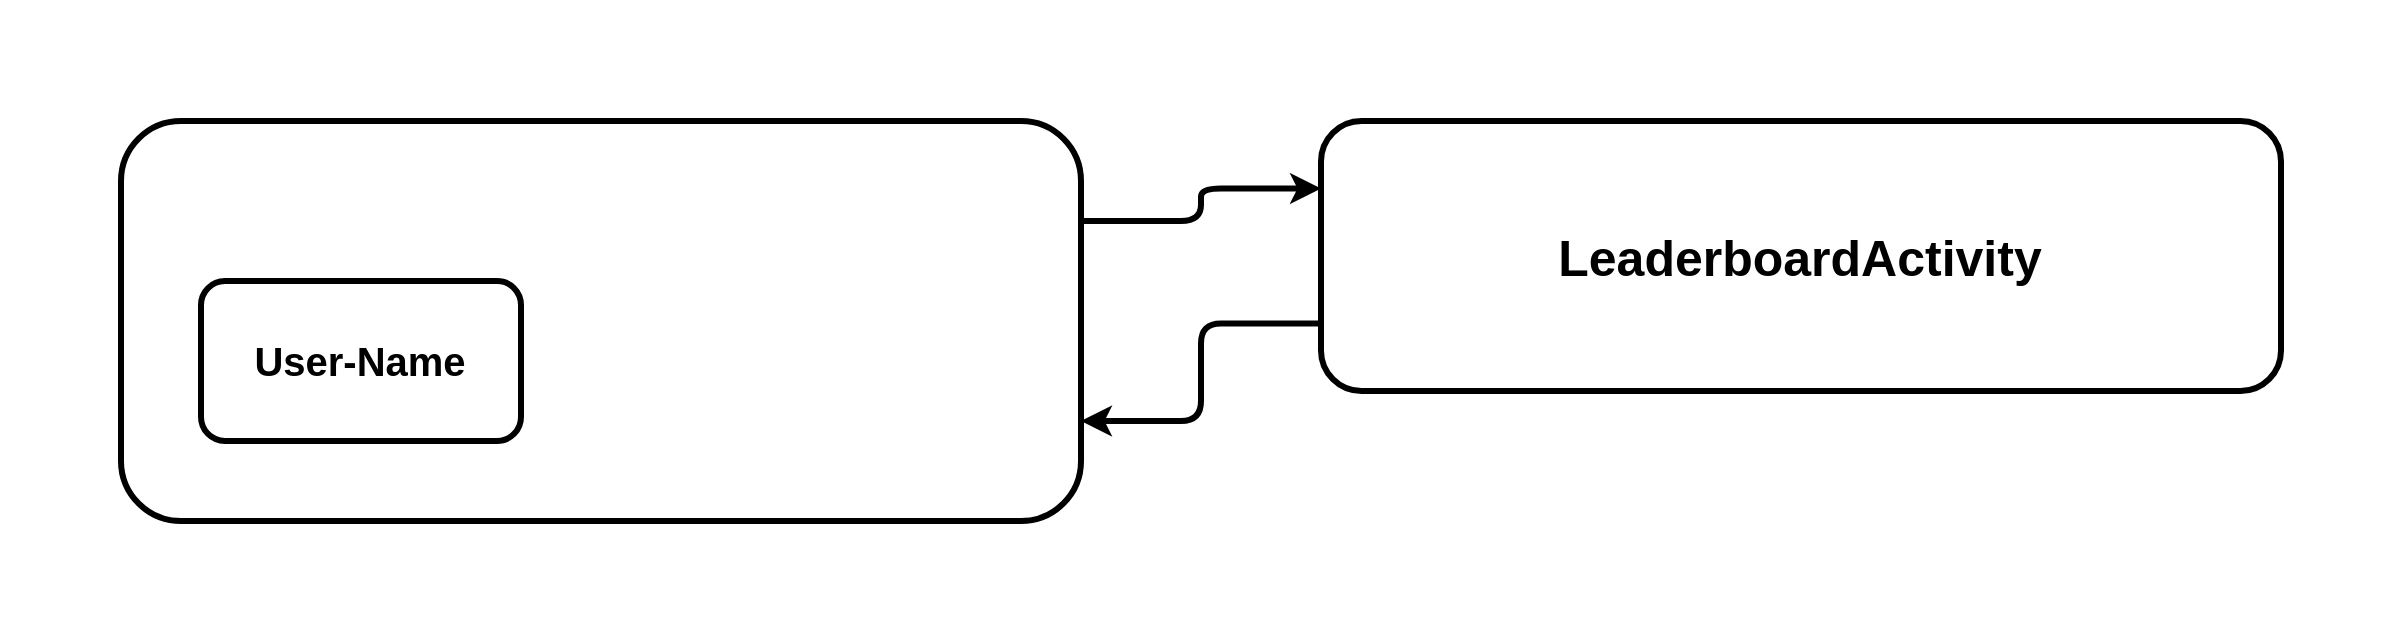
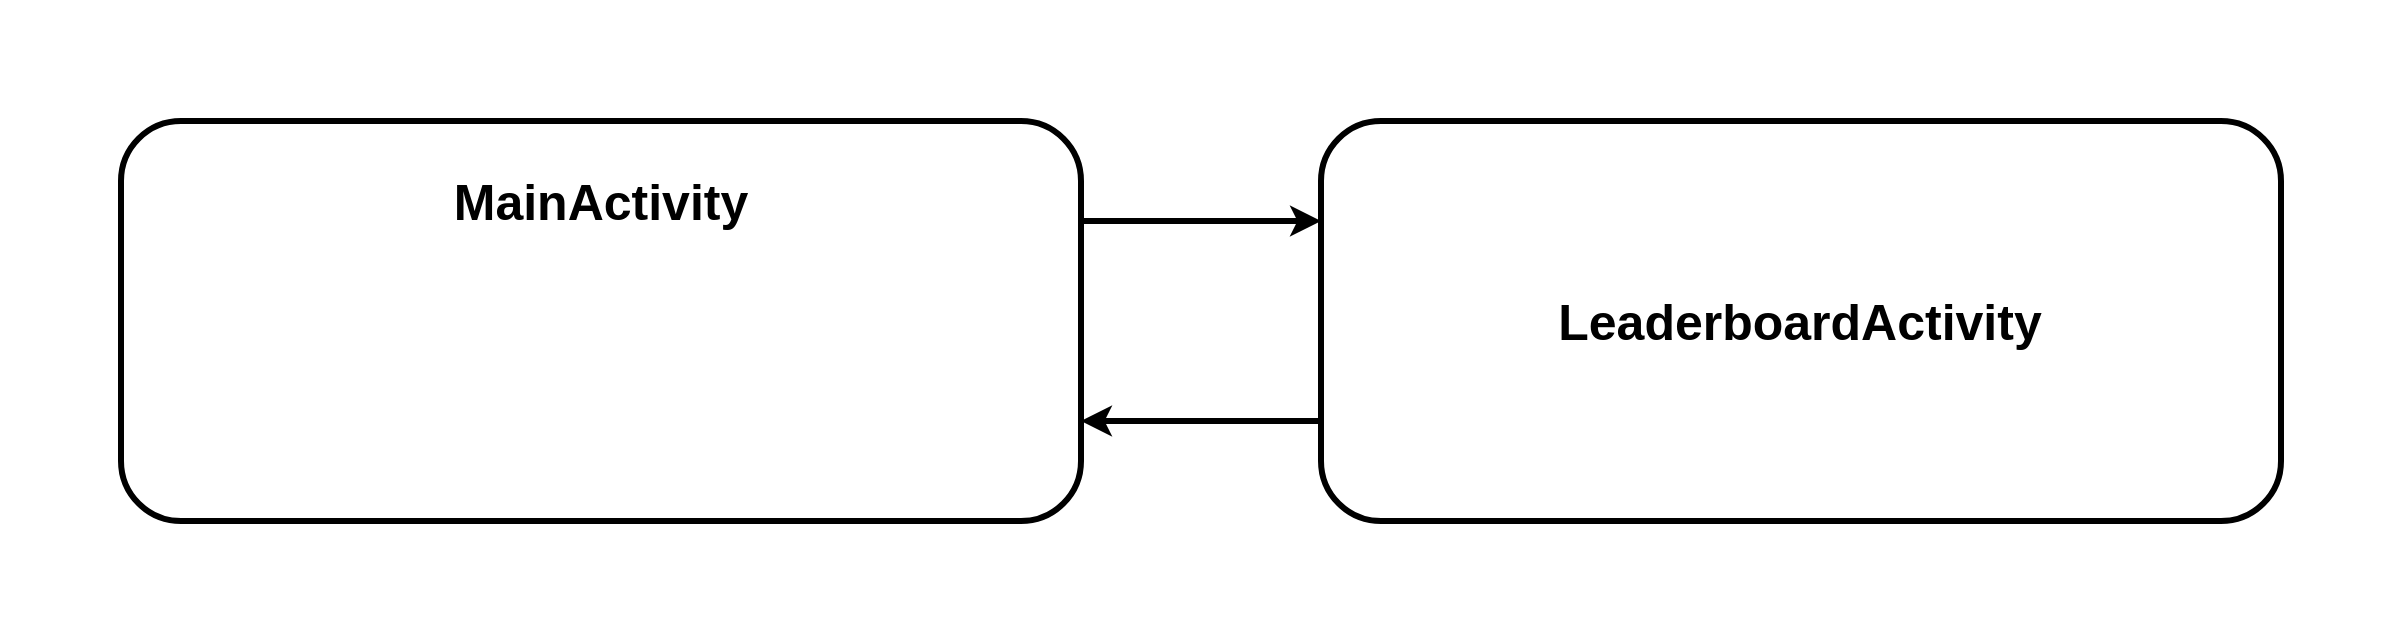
node "MainActivity": added
node "LeaderboardActivity": size 960x270 -> 960x400
node "User-Name": removed
